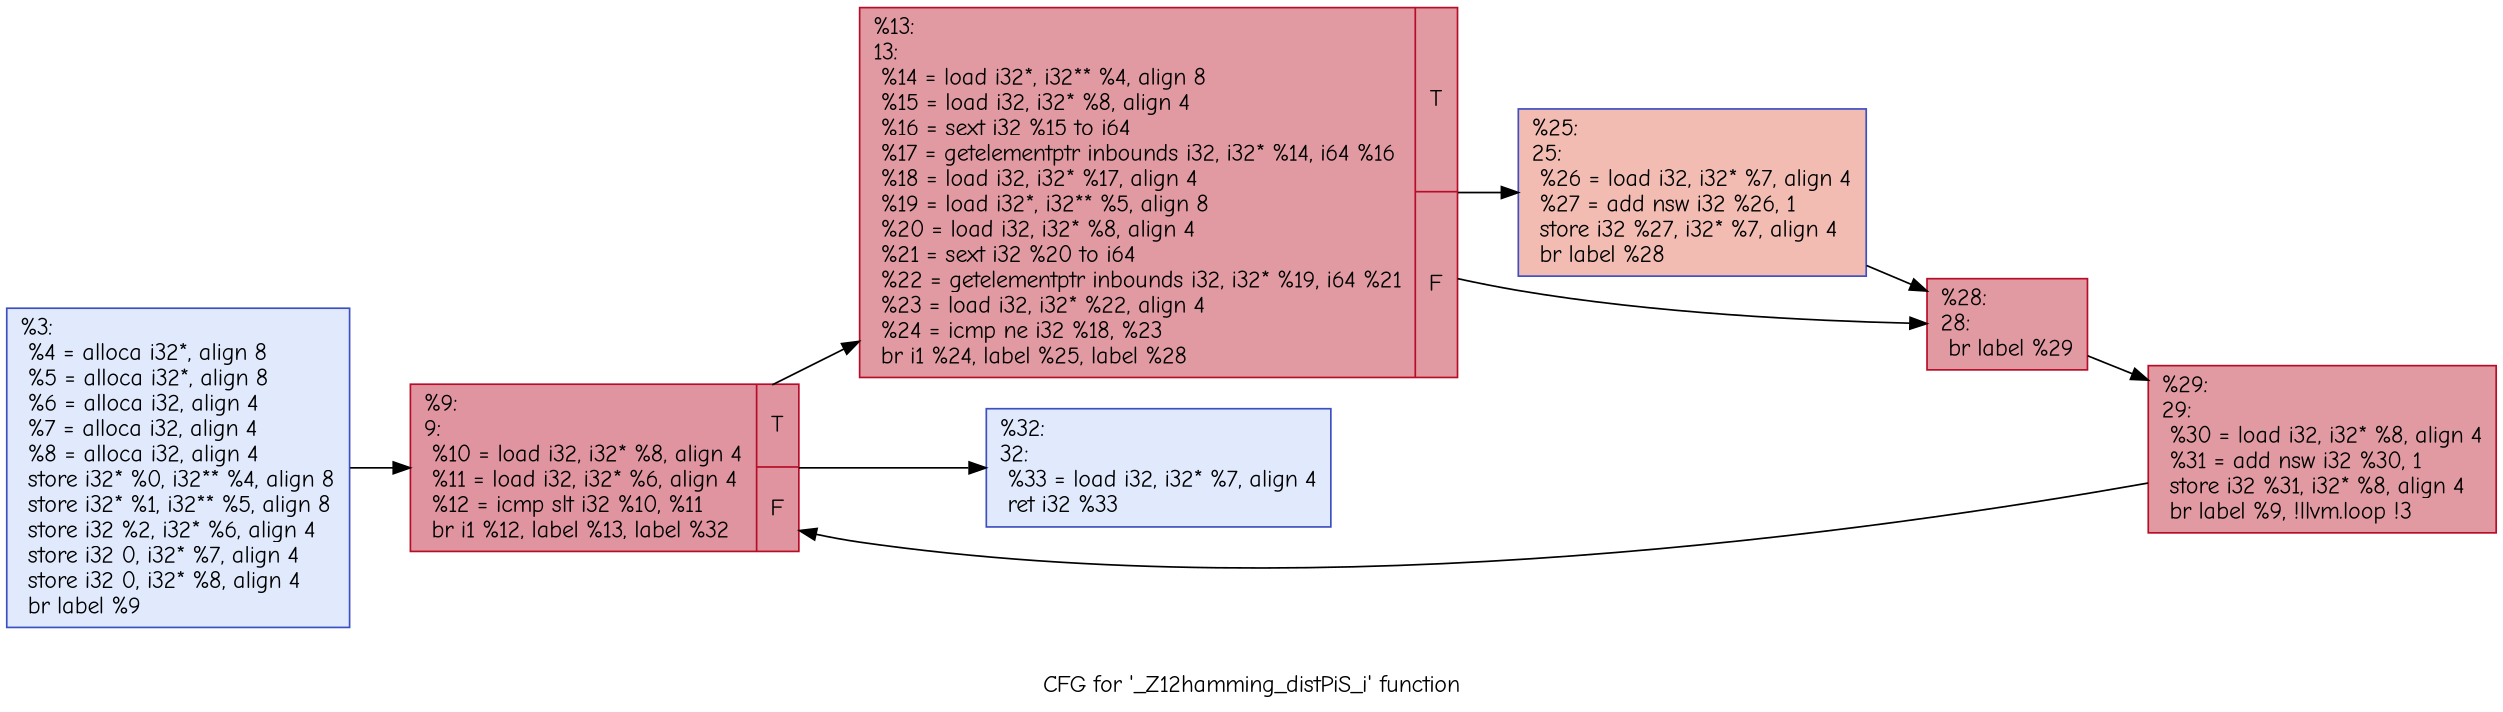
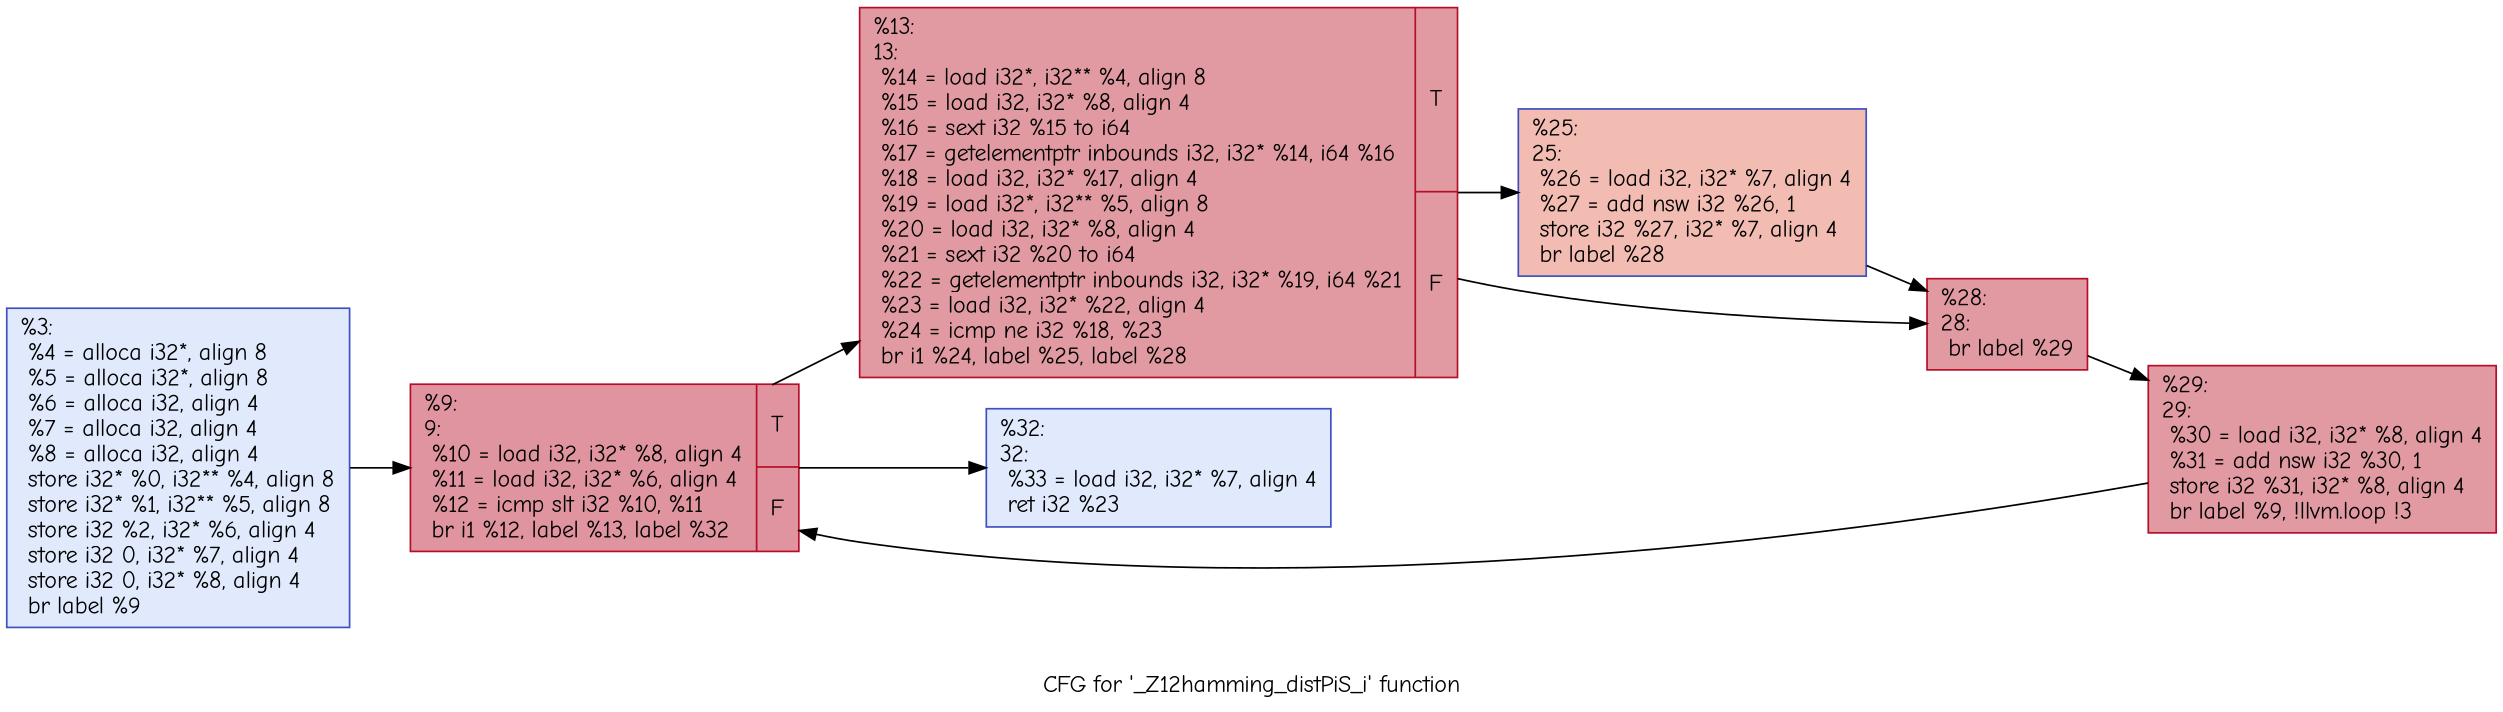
node "%32:": text "ret i32 %33" -> "ret i32 %23"
